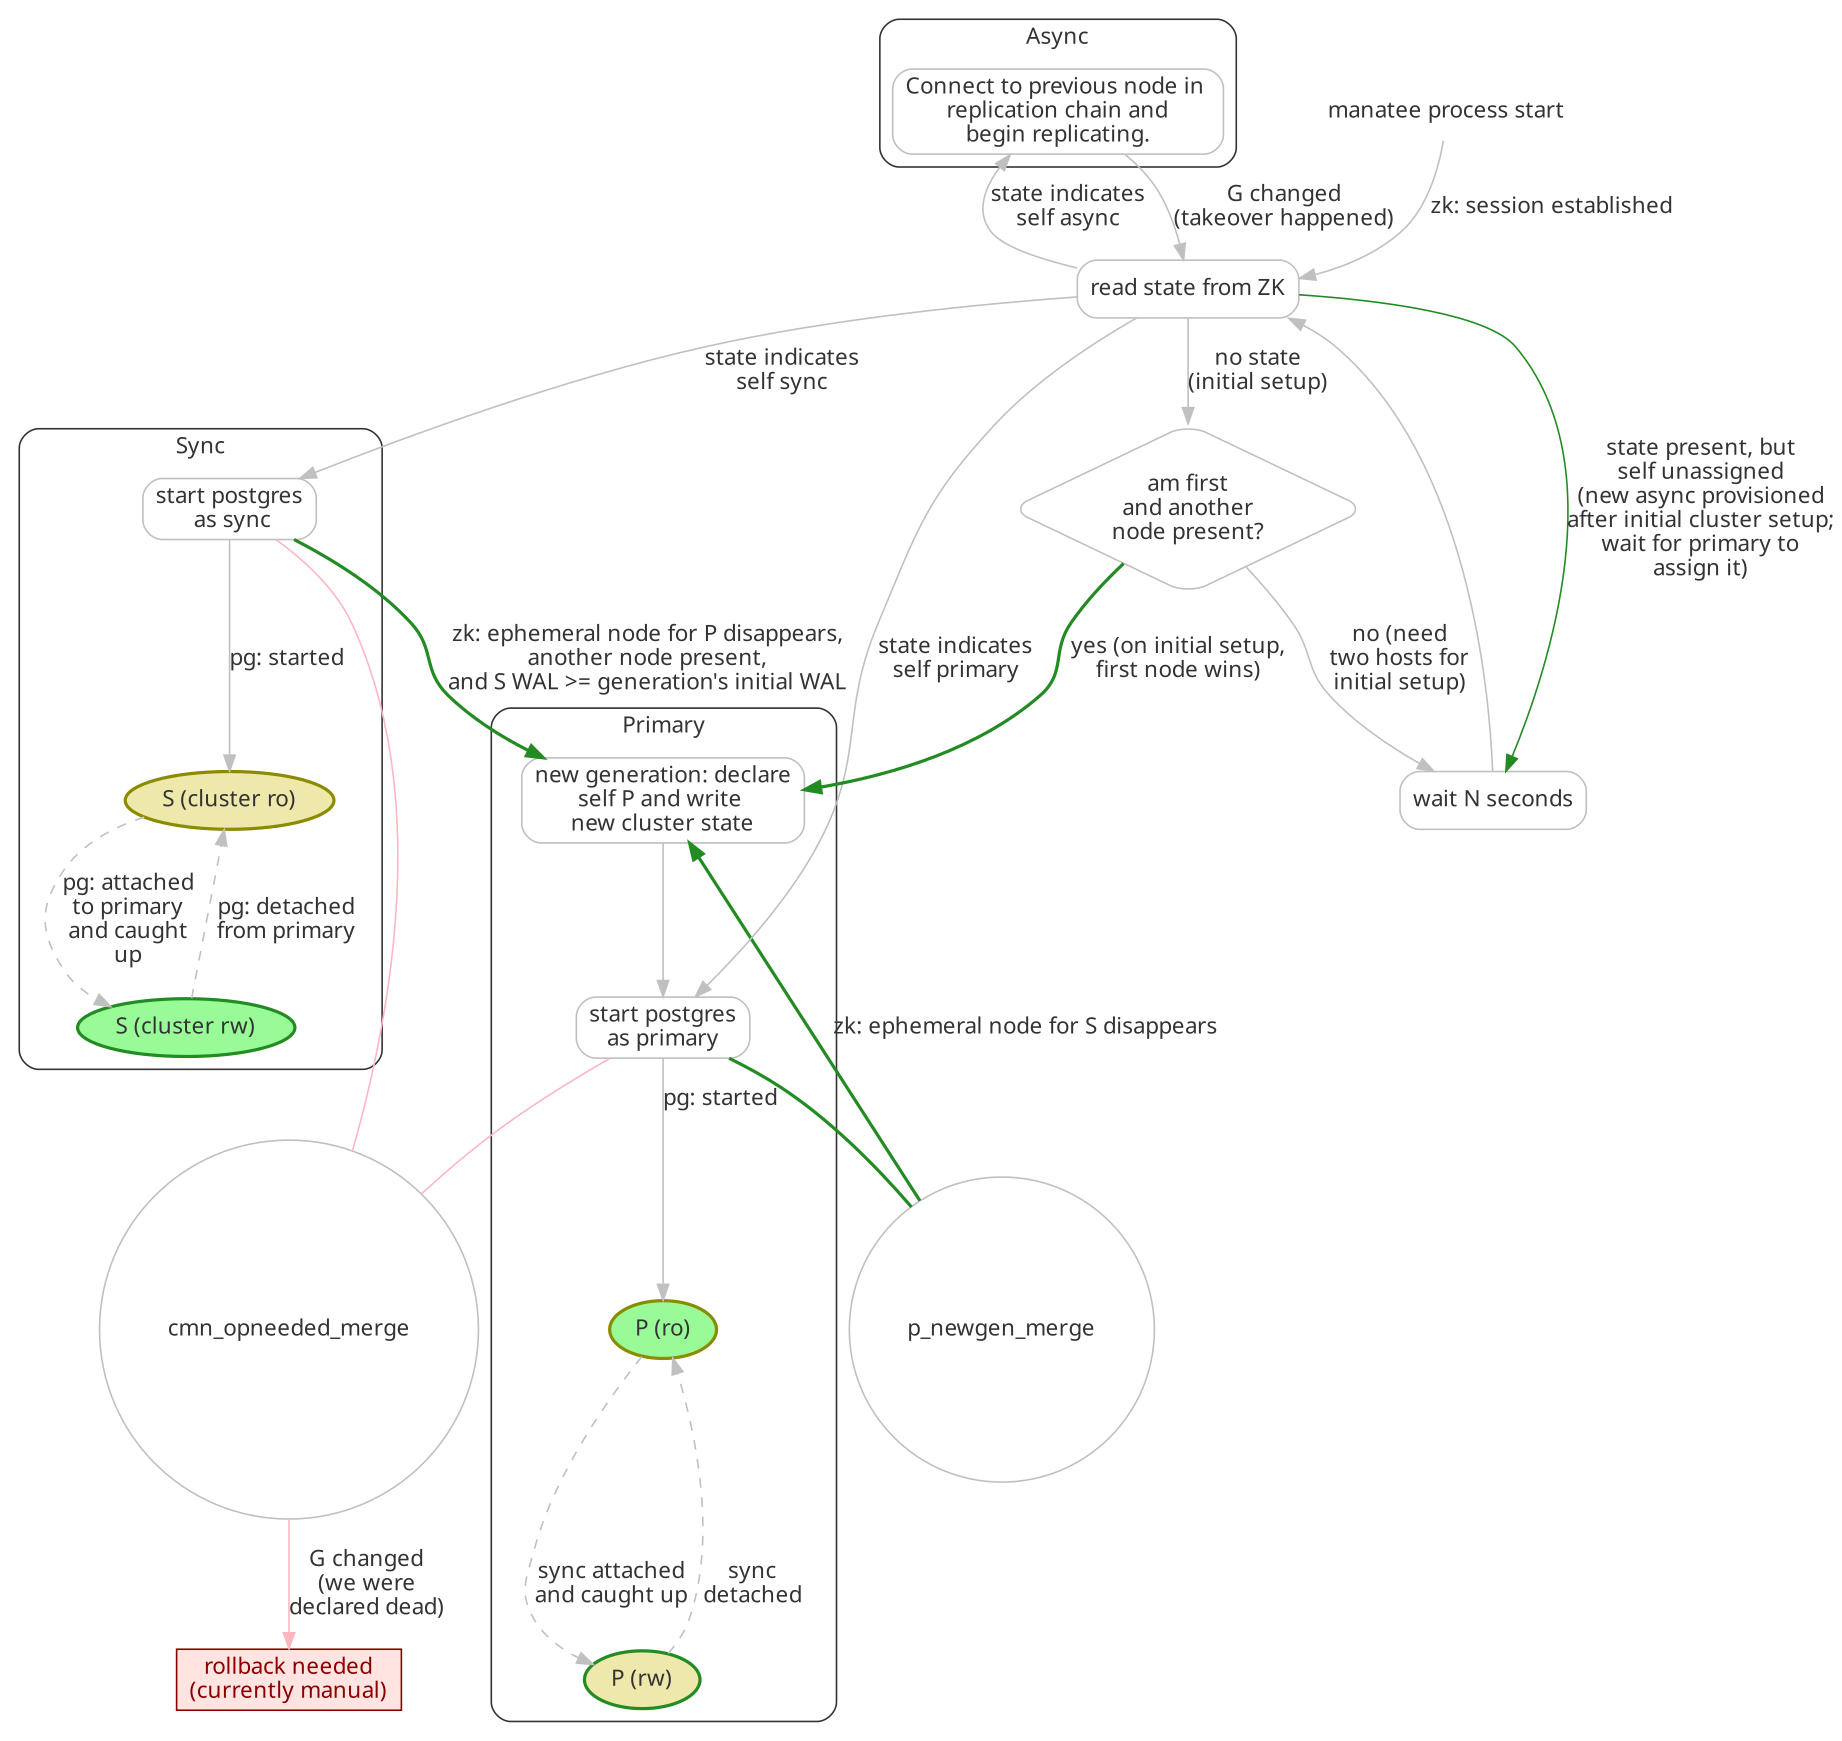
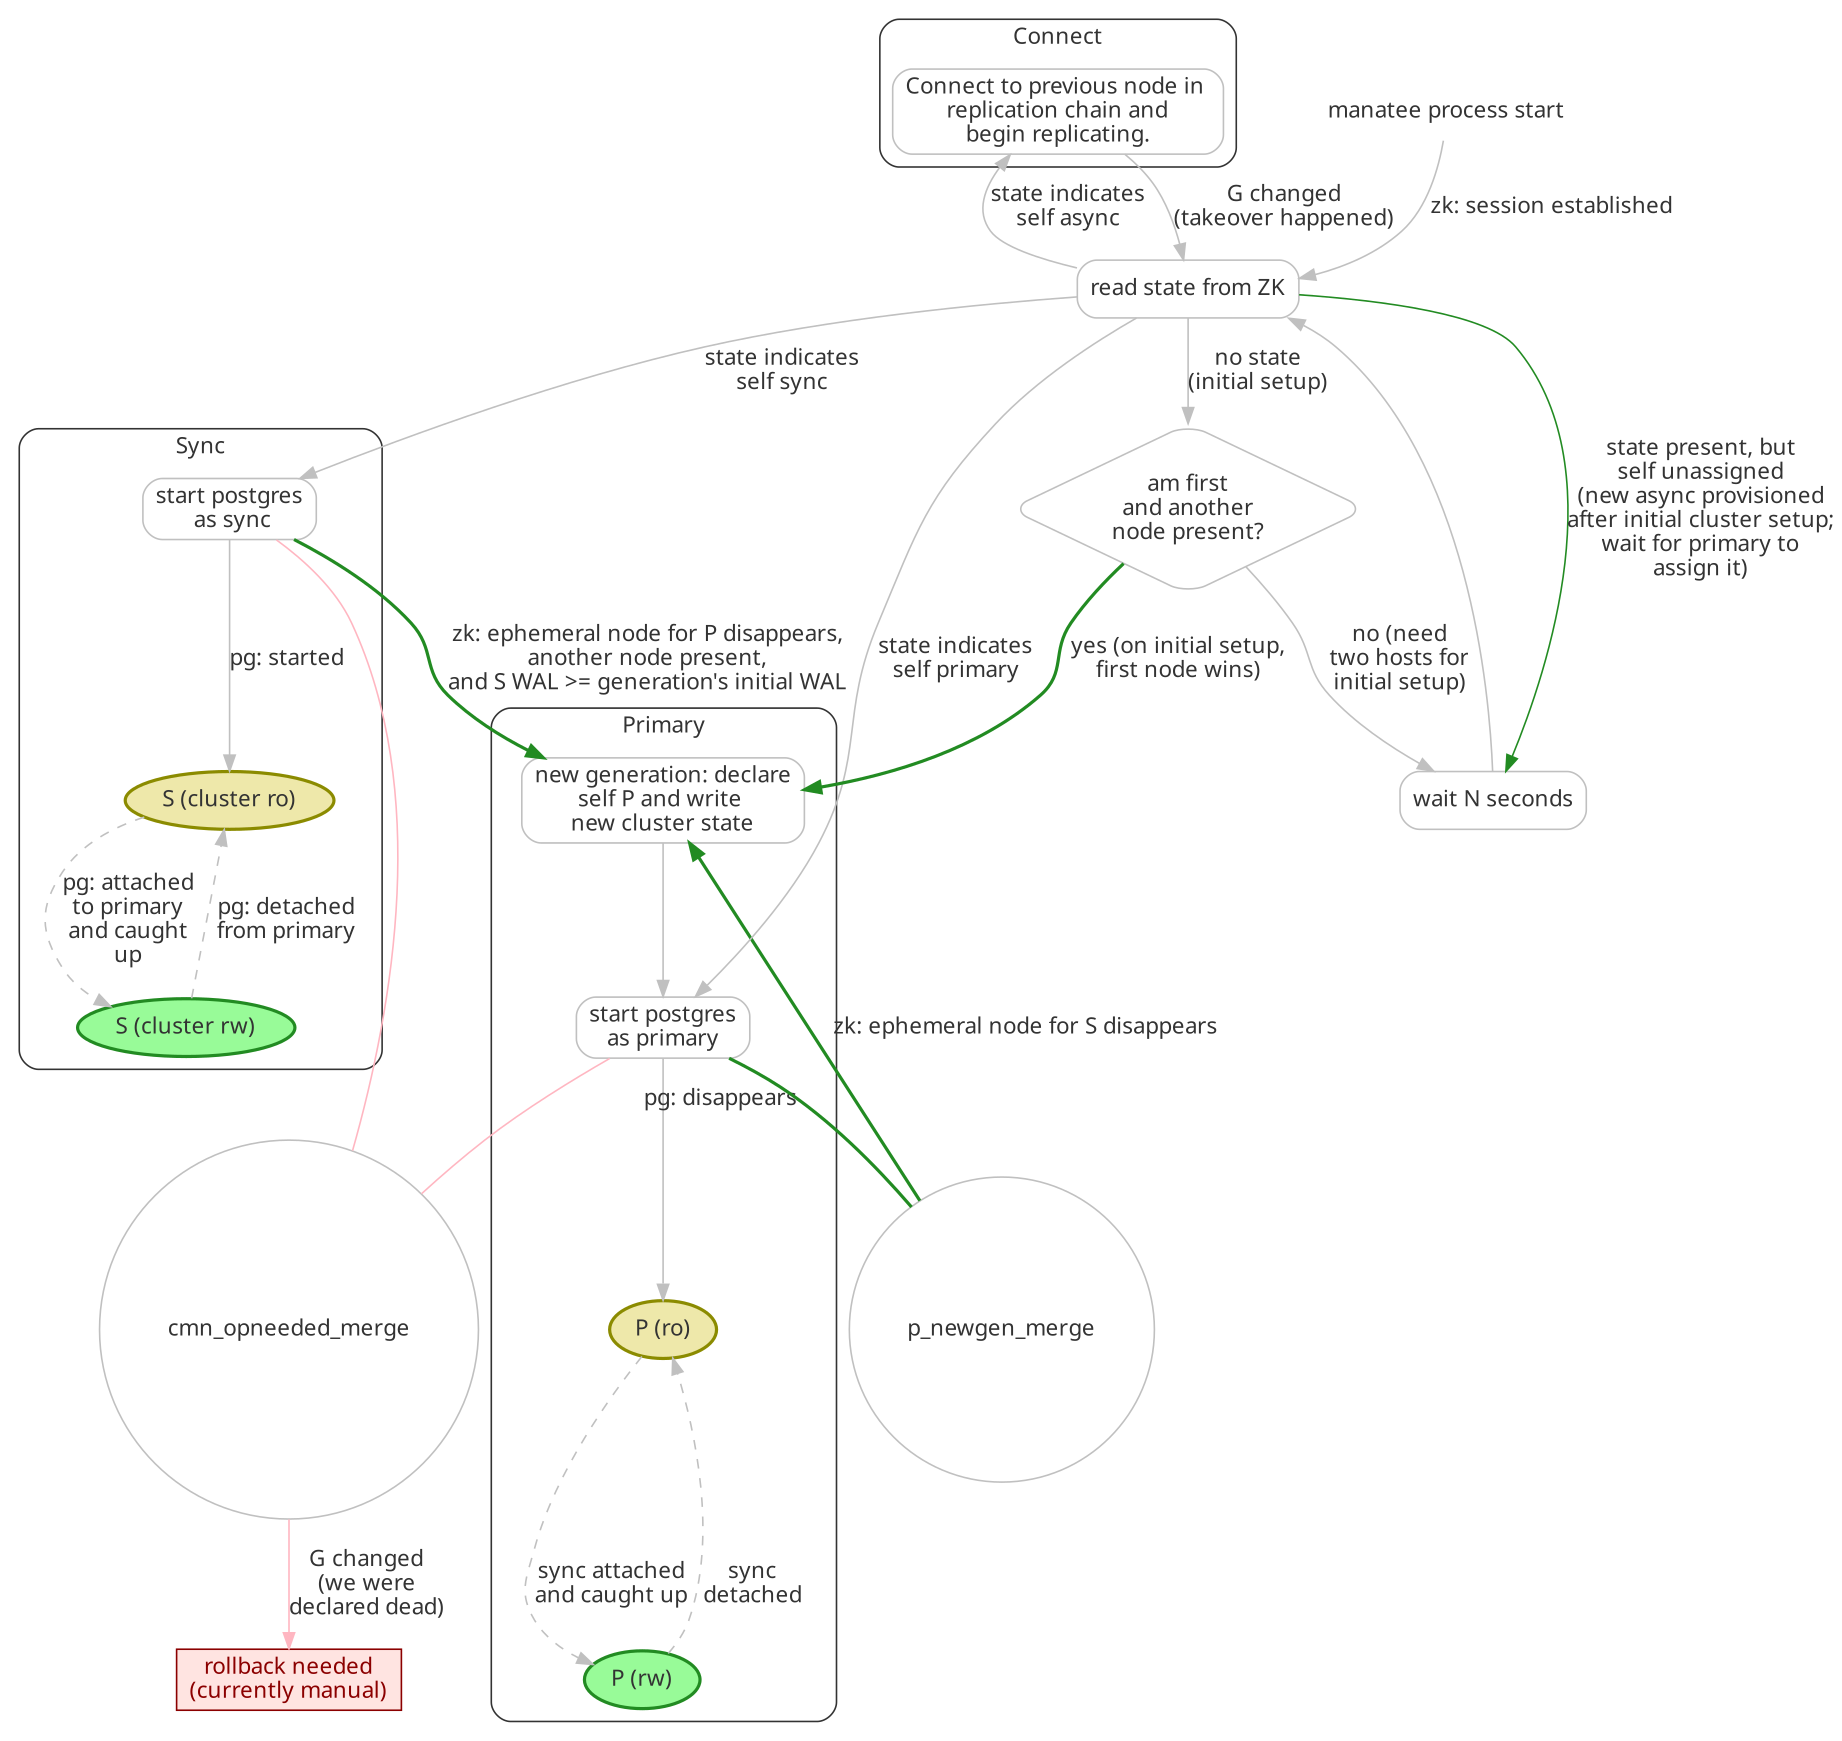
cluster "Async": label "Async" -> "Connect"
edge "start postgres as primary" -> "P (ro)": label "pg: started" -> "pg: disappears"
node "P (ro)": fillcolor palegreen -> palegoldenrod
node "P (rw)": fillcolor palegoldenrod -> palegreen
